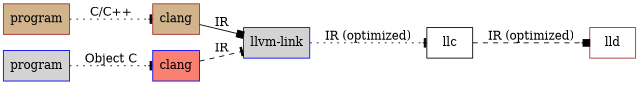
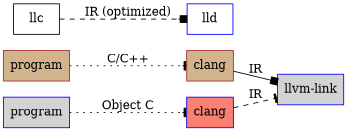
edge "llvm-link" -> "llc": removed, label "IR (optimized)"
node "lld": color brown -> blue
